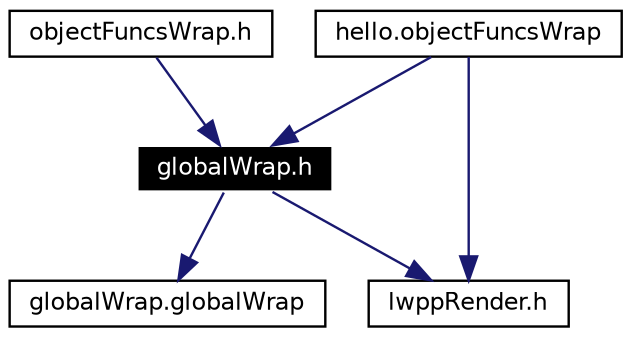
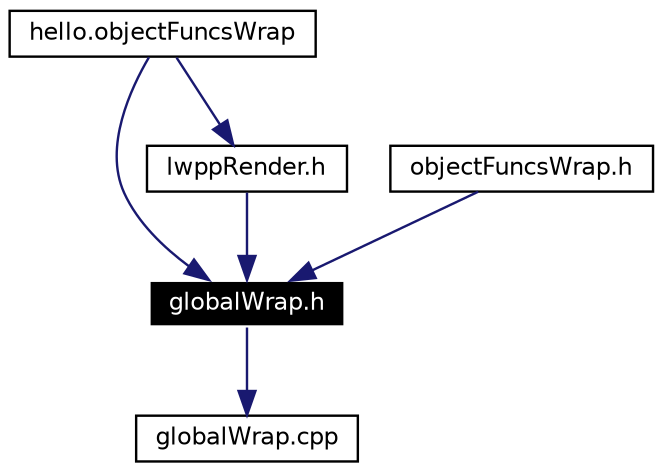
edge "globalWrap.h" -> "lwppRender.h": reversed
node "globalWrap.globalWrap": label "globalWrap.globalWrap" -> "globalWrap.cpp"
